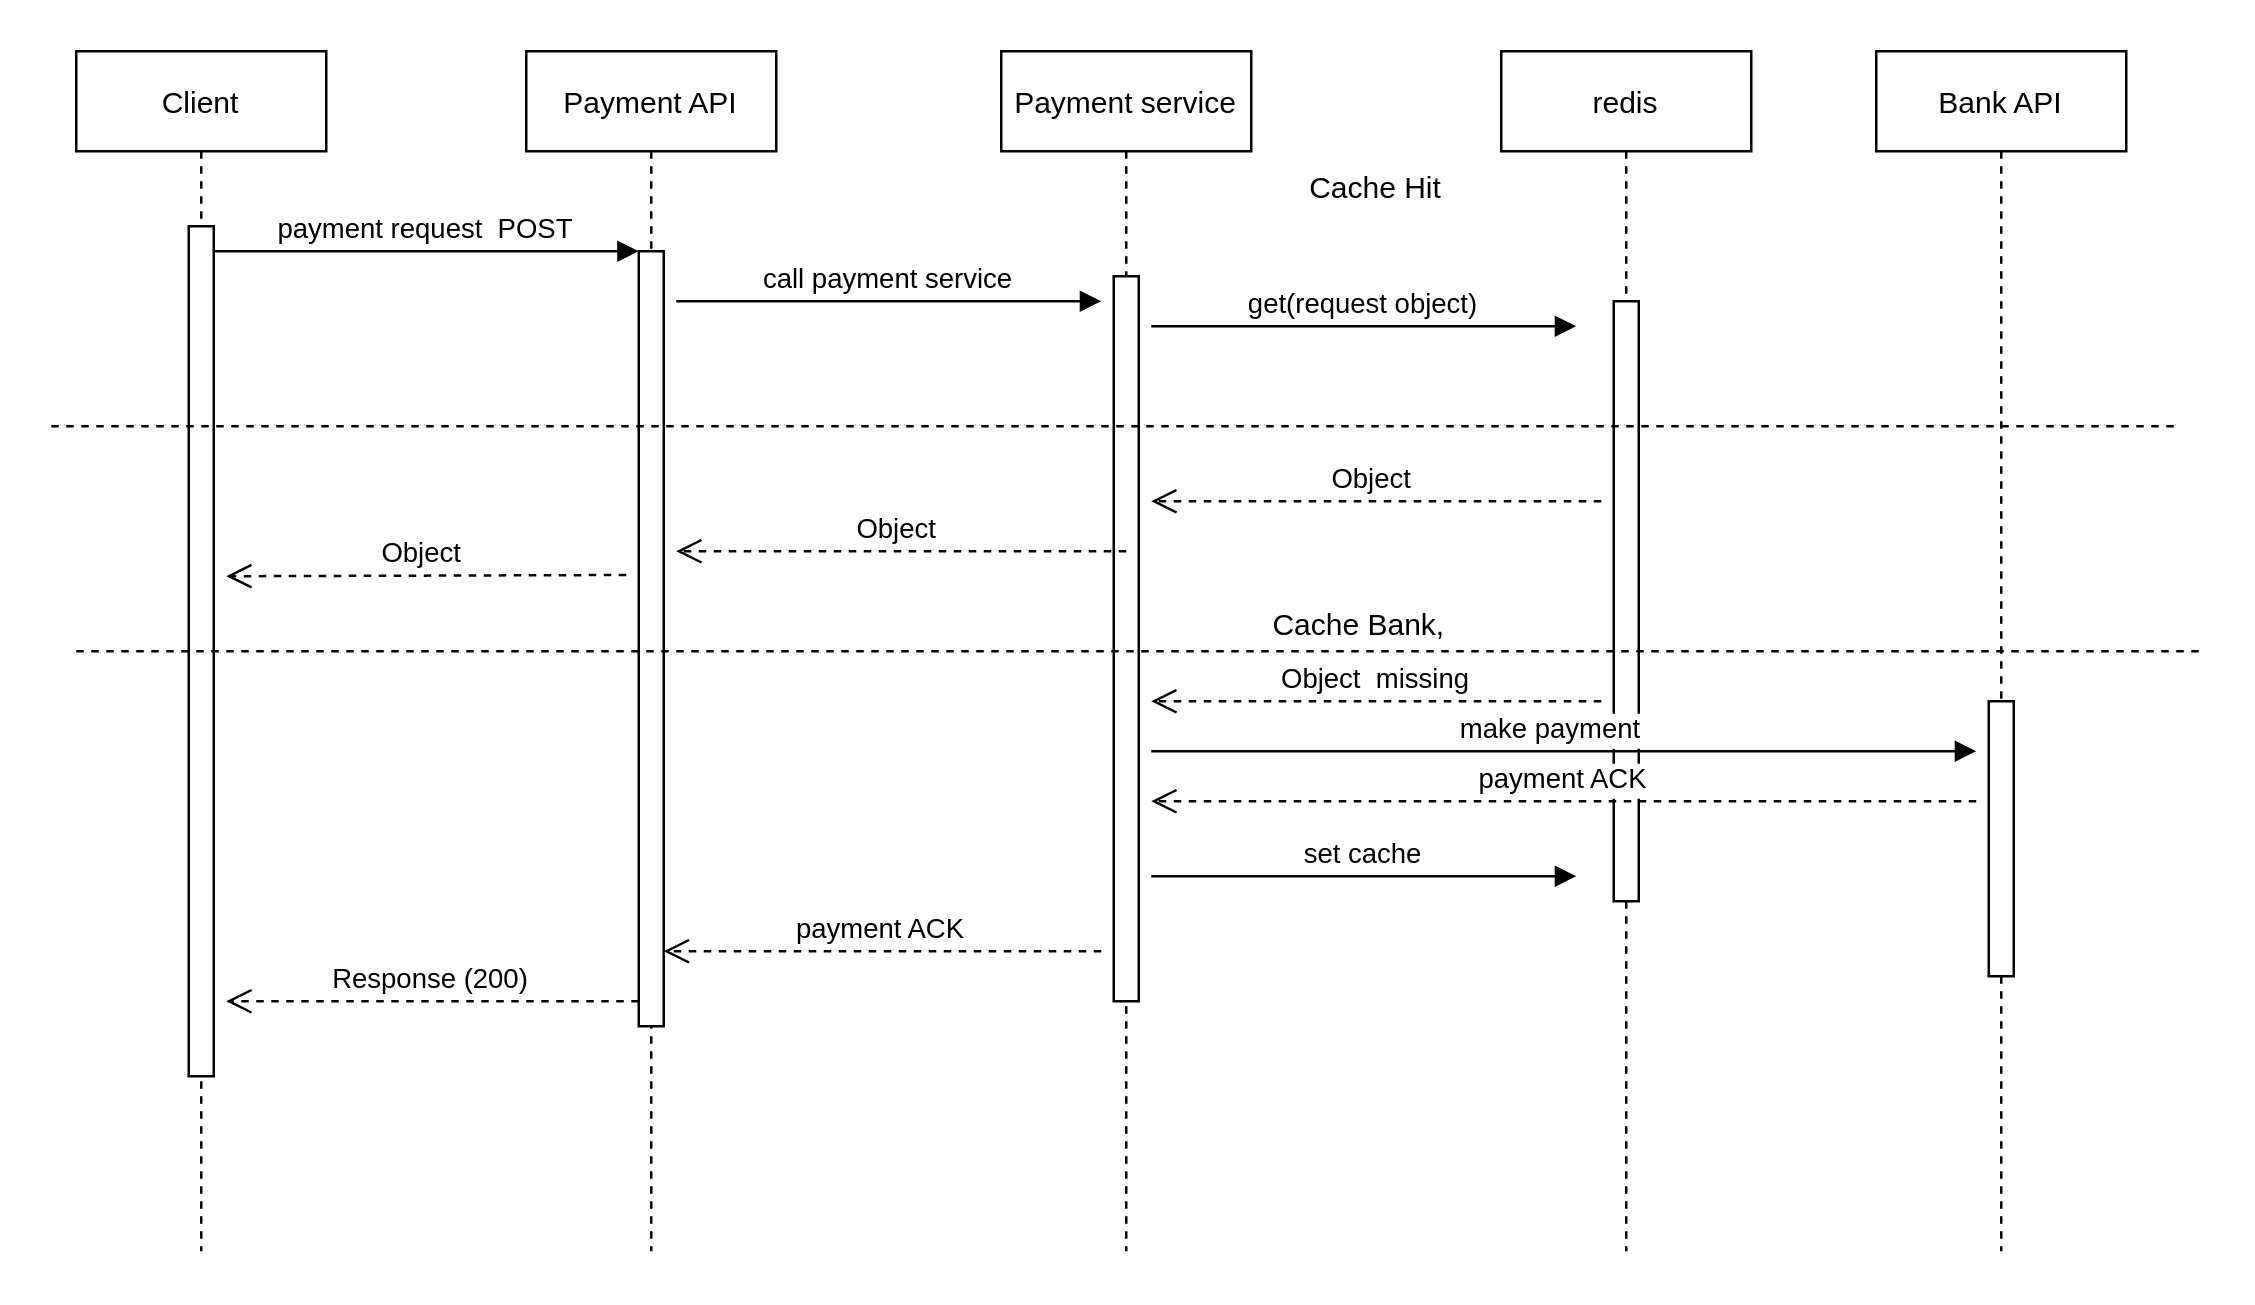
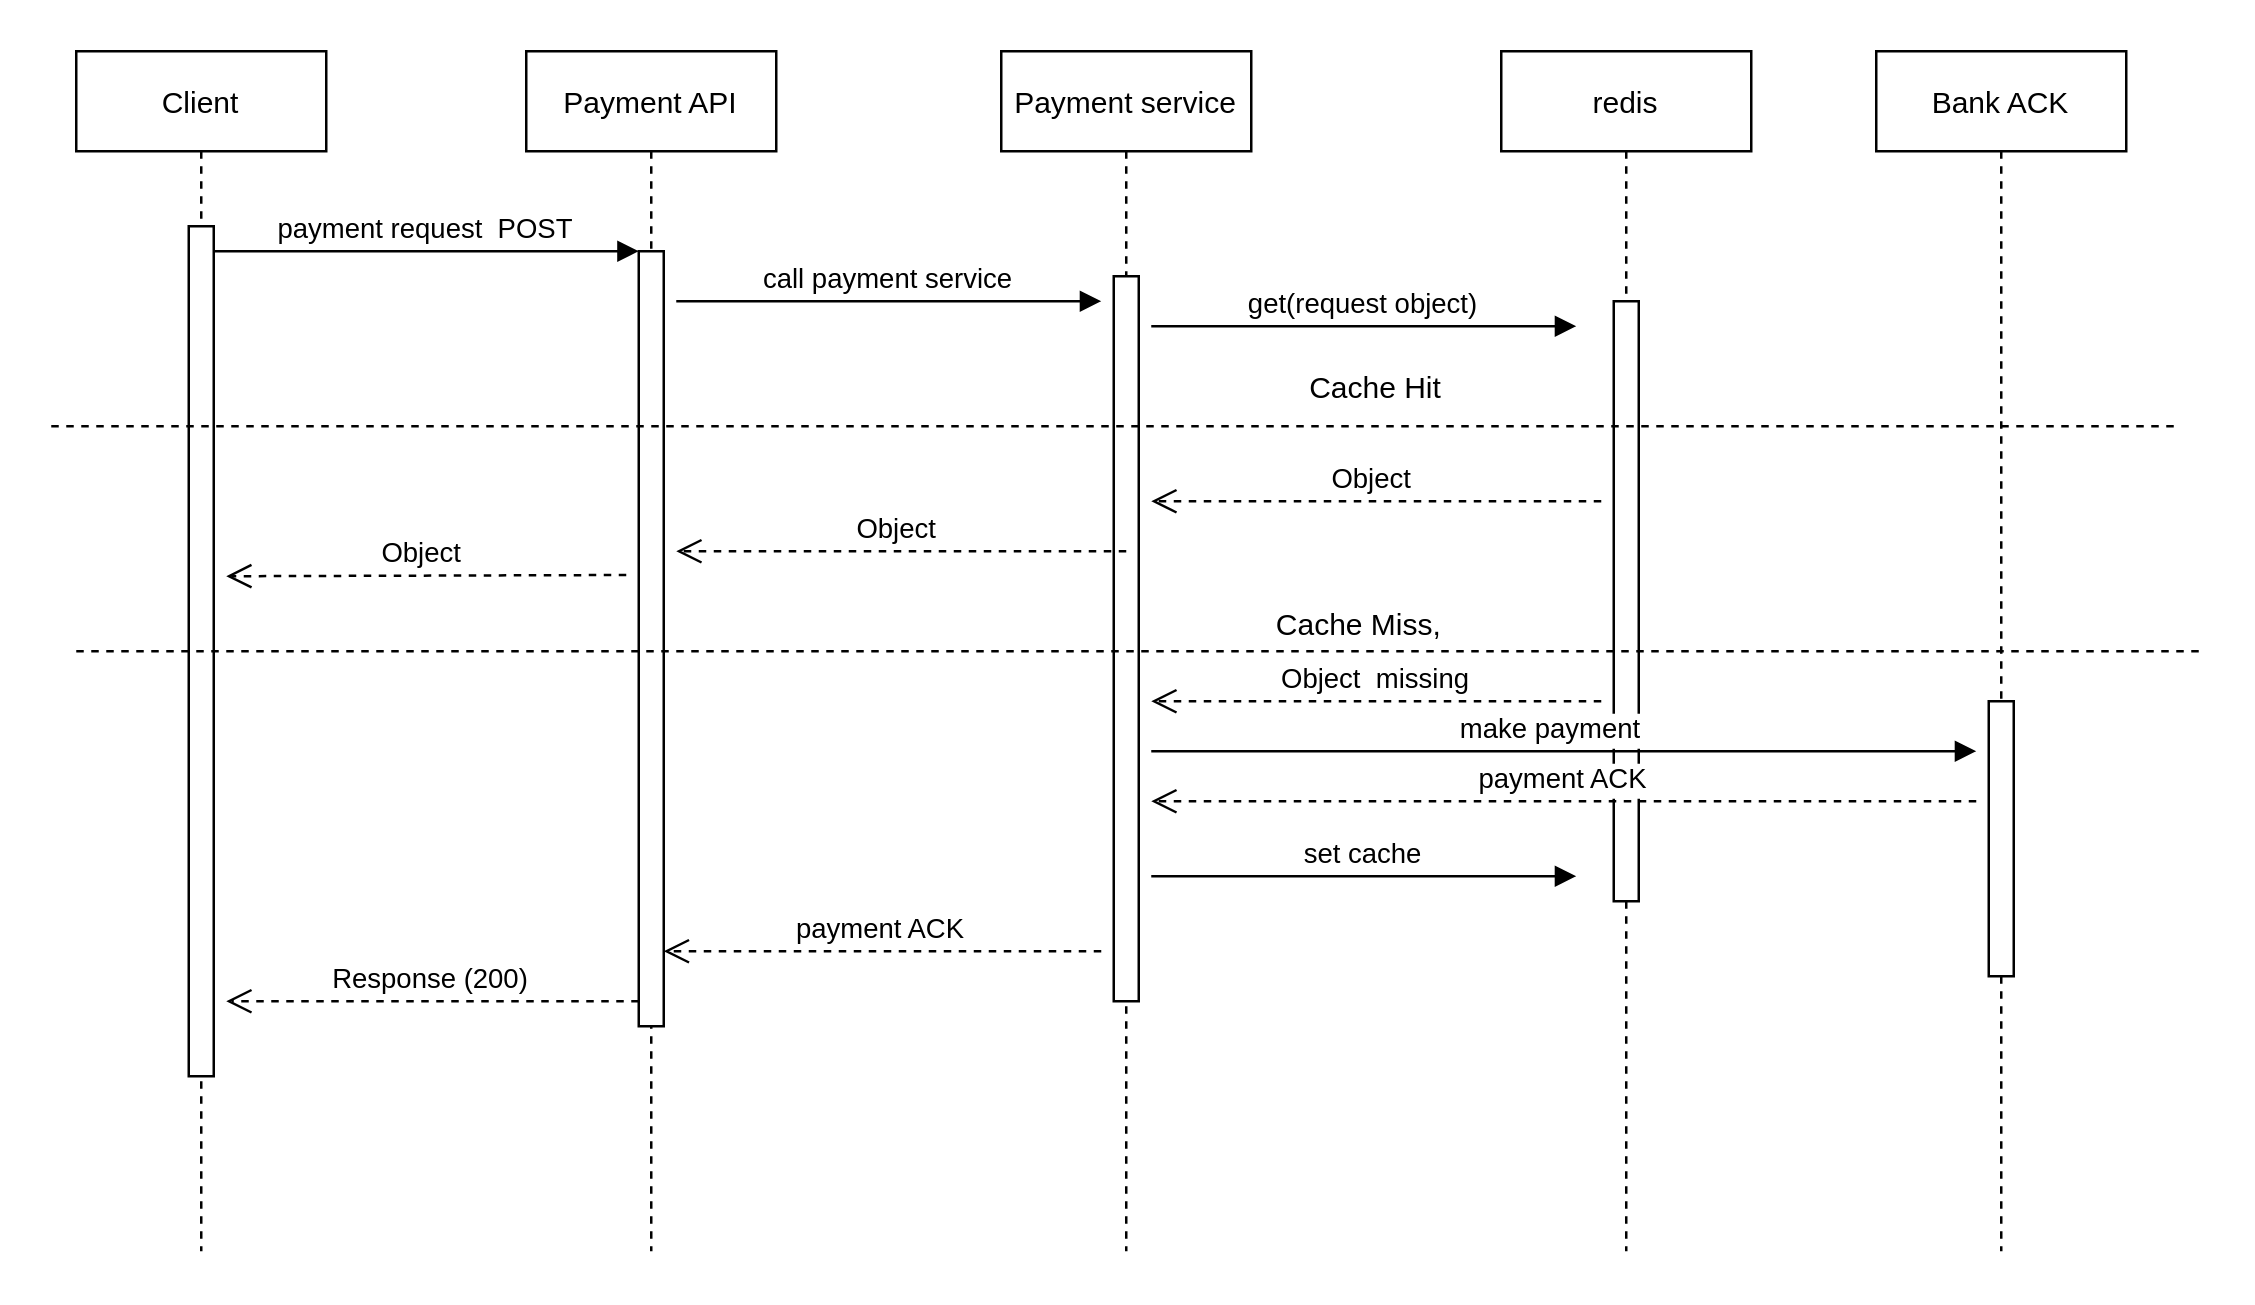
node "Bank API": label "Bank API" -> "Bank ACK"
node "Cache Hit": moved (1376, 189) -> (1376, 389)
node "Cache Bank,": label "Cache Bank," -> "Cache Miss,"
